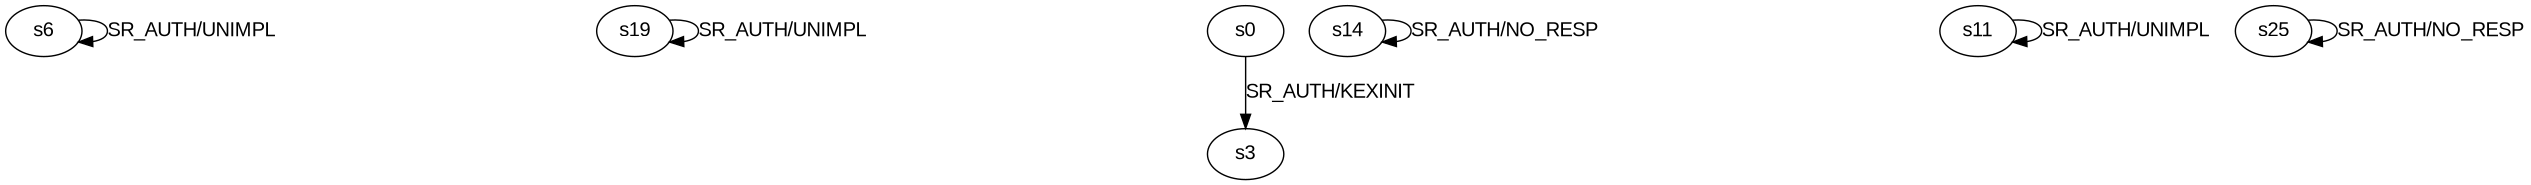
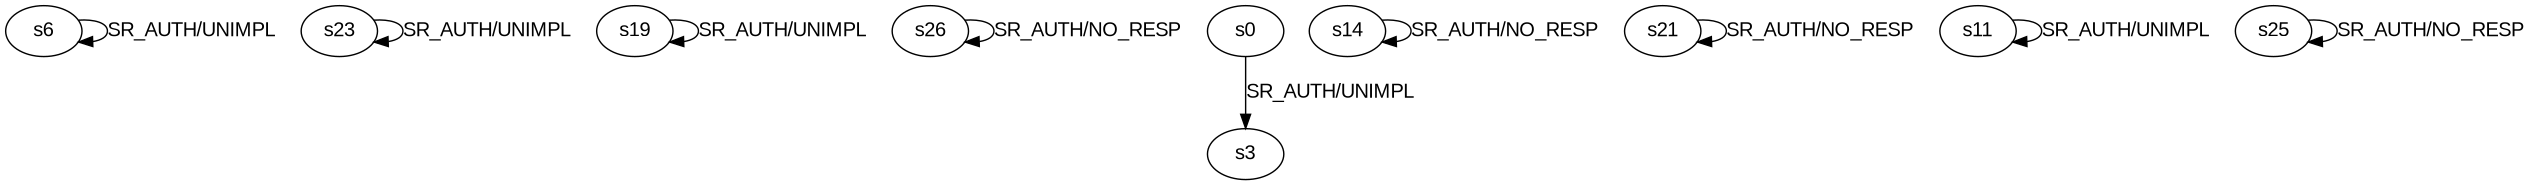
node "s23": added
node "s26": added
node "s21": added
edge "s0" -> "s3": label "SR_AUTH/KEXINIT" -> "SR_AUTH/UNIMPL"
